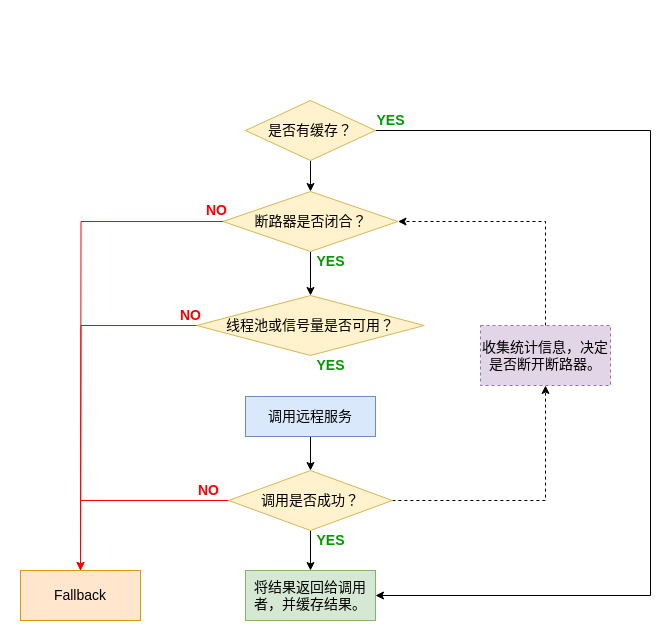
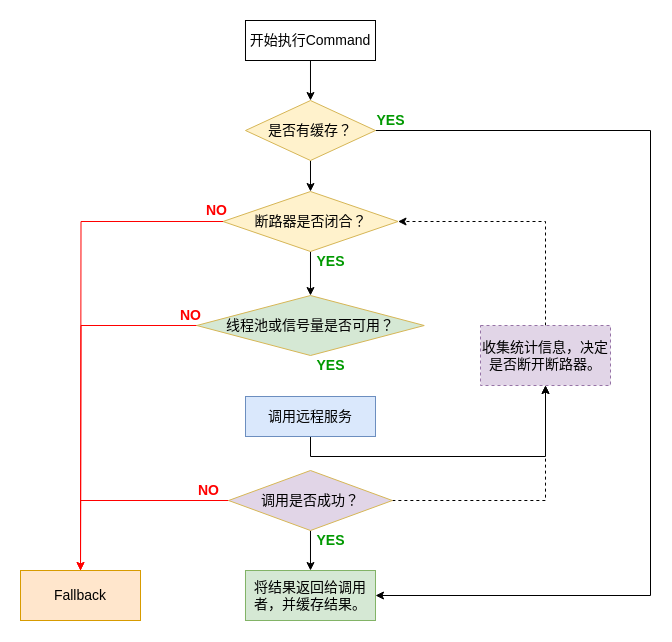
node "开始执行Command": added
edge "开始执行Command" -> "是否有缓存？": added
node "线程池或信号量是否可用？": fillcolor #fff2cc -> #d5e8d4
edge "调用远程服务" -> "调用是否成功？": now "调用远程服务" -> "收集统计信息，决定是否断开断路器。"
node "调用是否成功？": fillcolor #fff2cc -> #e1d5e7
